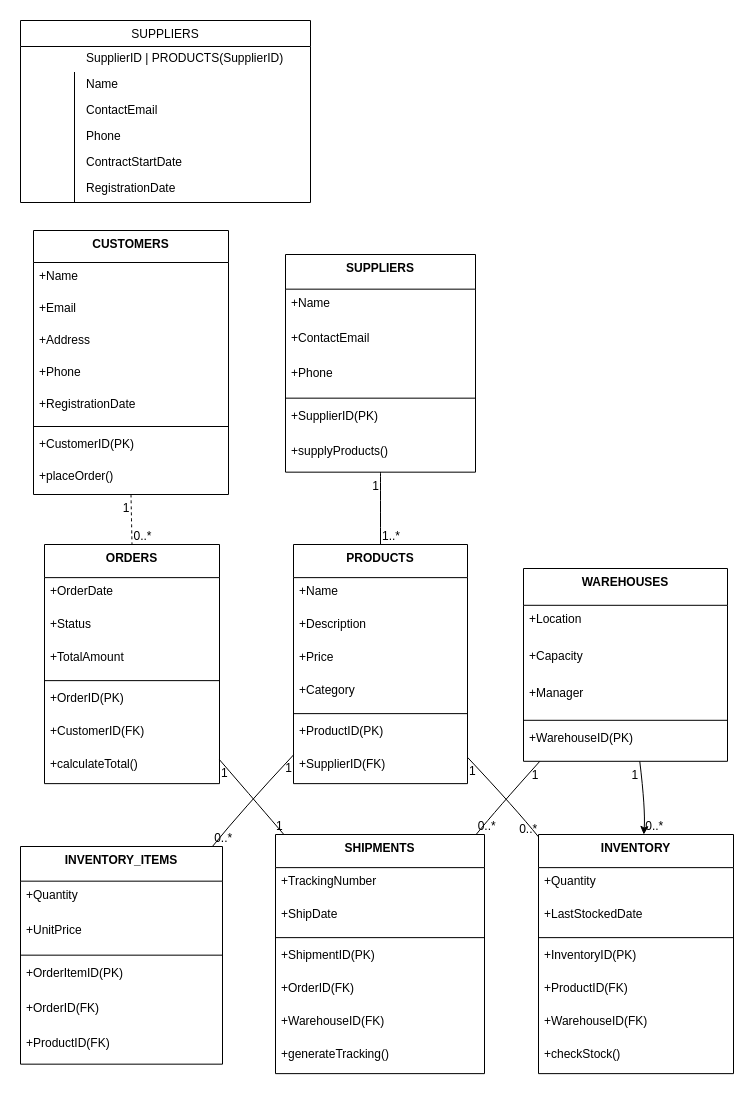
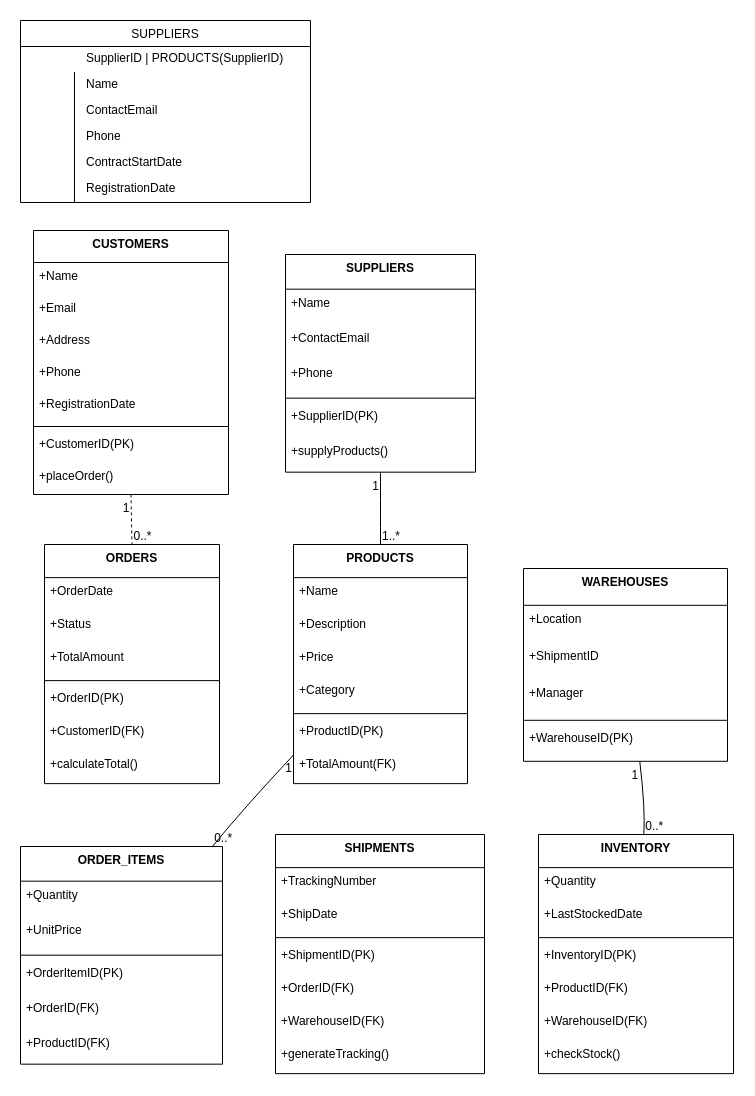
node "+Capacity": label "+Capacity" -> "+ShipmentID"
node "+SupplierID(FK)": label "+SupplierID(FK)" -> "+TotalAmount(FK)"
edge "ORDERS" -- "SHIPMENTS": removed, labels "1", "1"
edge "PRODUCTS" -- "INVENTORY": removed, labels "1", "0..*"
edge "WAREHOUSES" -- "SHIPMENTS": removed, labels "1", "0..*"
edge "WAREHOUSES" -> "INVENTORY": arrowhead classic -> none
node "INVENTORY_ITEMS": label "INVENTORY_ITEMS" -> "ORDER_ITEMS"
